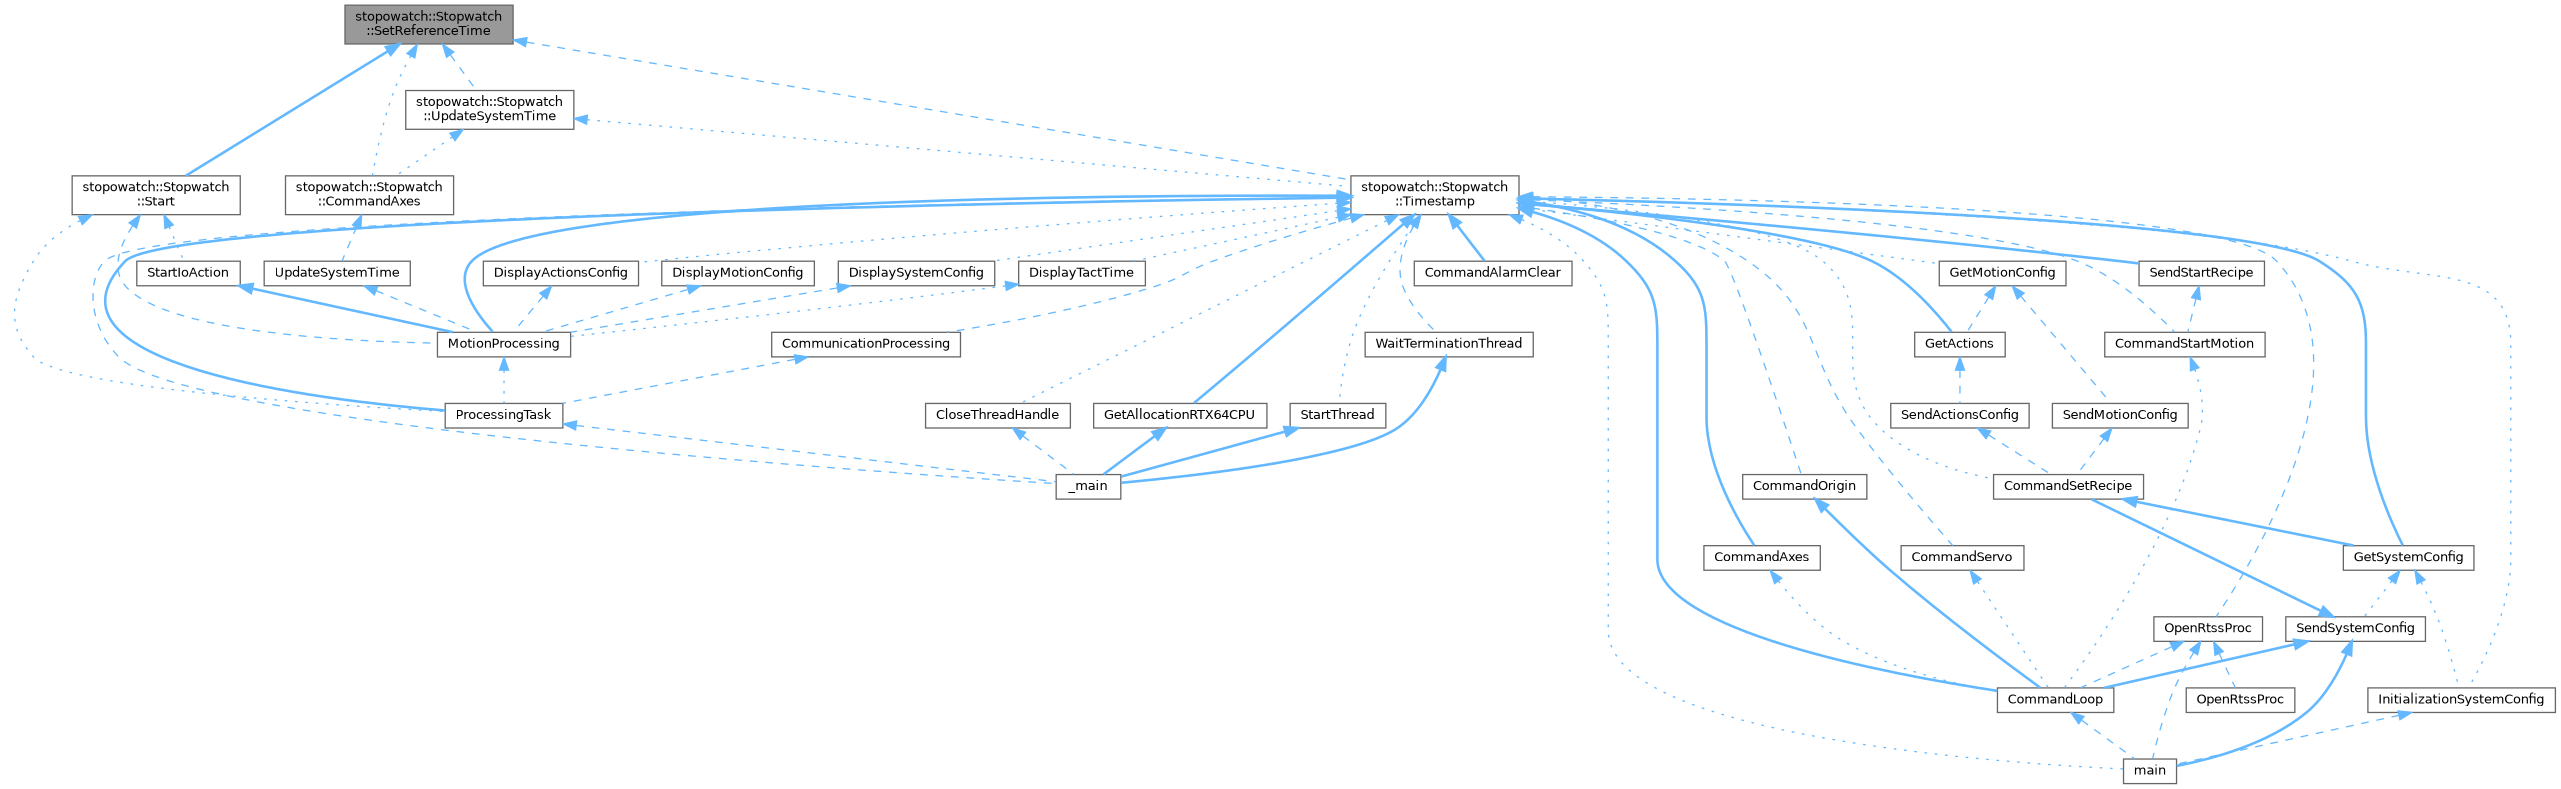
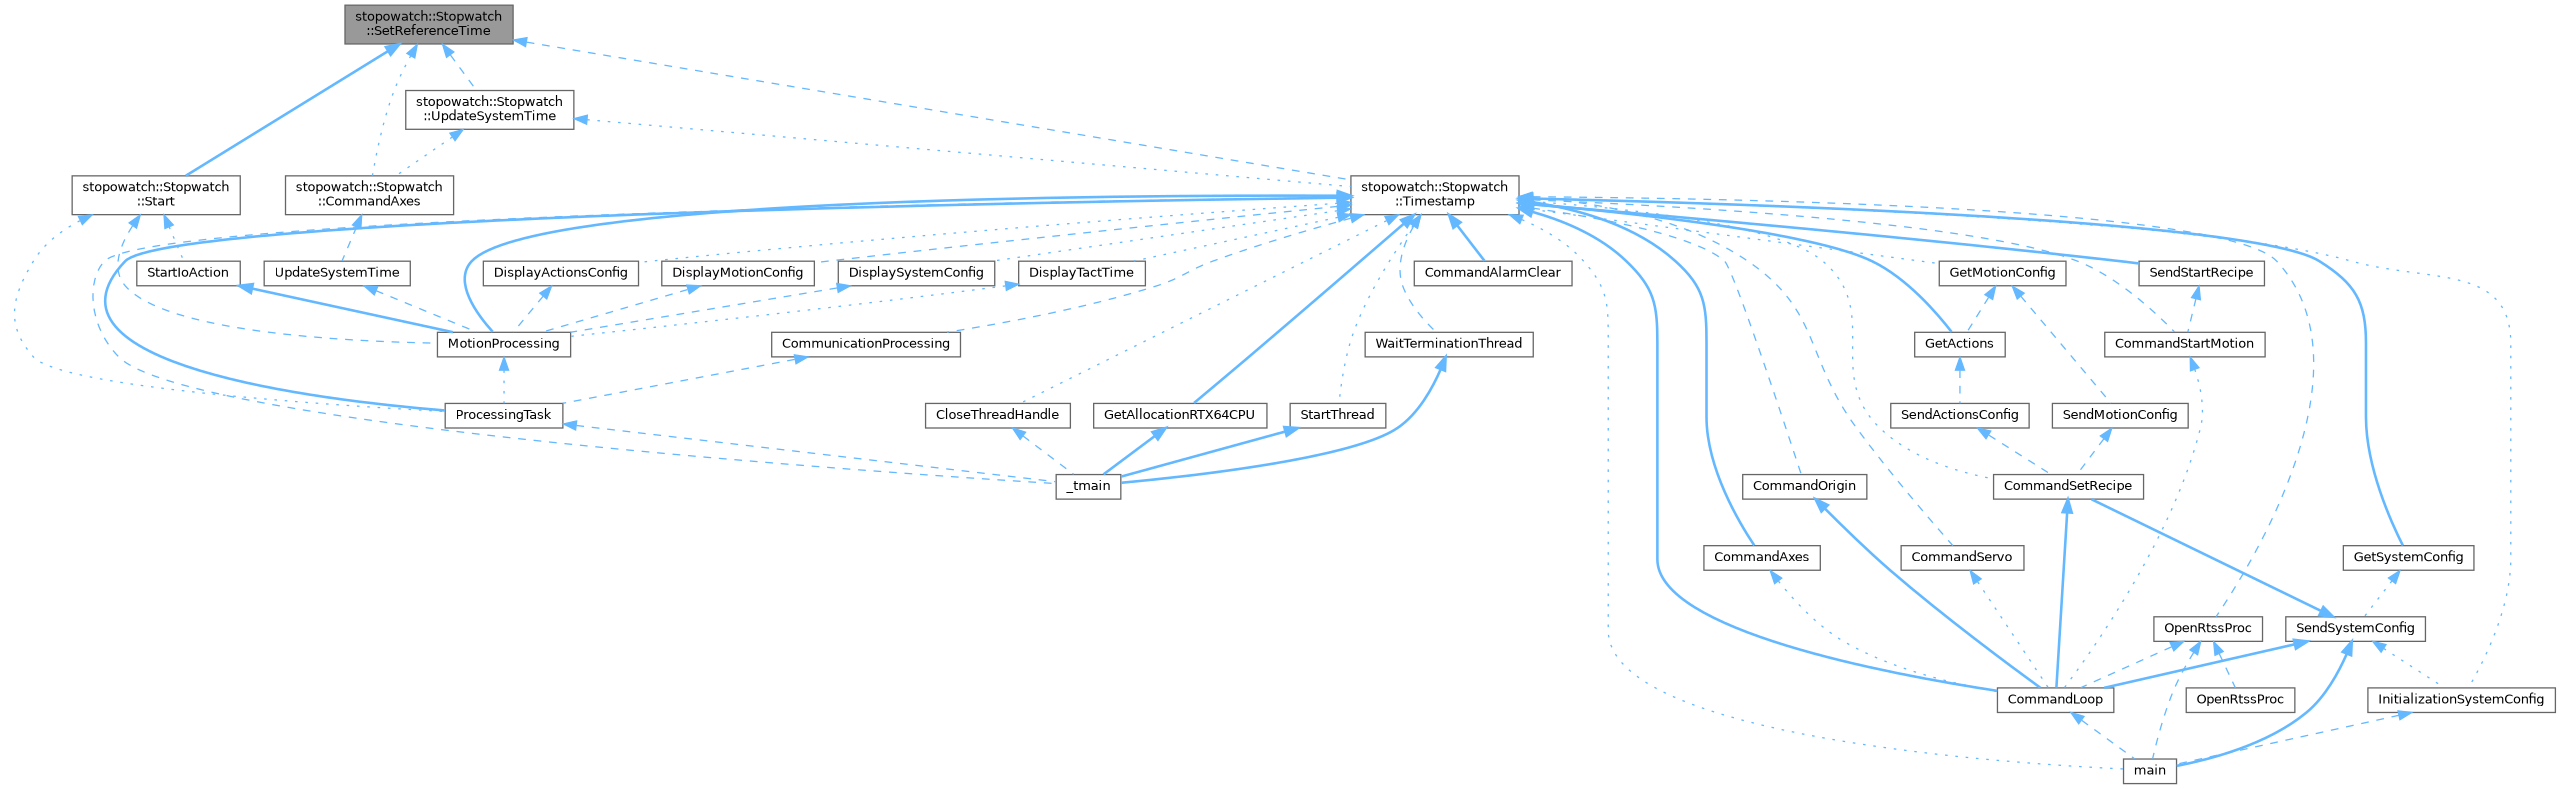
edge "DisplayMotionConfig" -> "stopowatch::Stopwatch ::Timestamp": added
node "_main": label "_main" -> "_tmain"
edge "GetSystemConfig" -> "CommandSetRecipe": now "CommandLoop" -> "CommandSetRecipe"
edge "InitializationSystemConfig" -> "GetSystemConfig": now "InitializationSystemConfig" -> "SendSystemConfig"
